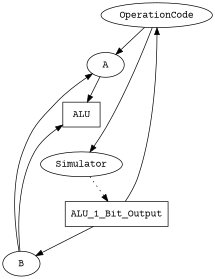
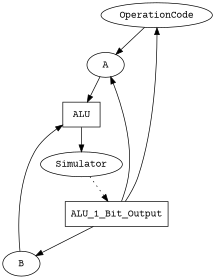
edge "OperationCode" -> "Simulator": now "ALU" -> "Simulator"
edge "B" -> "A": now "ALU_1_Bit_Output" -> "A"
